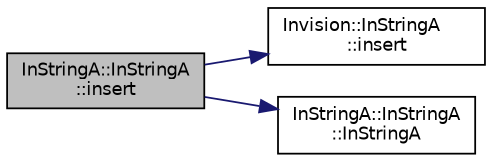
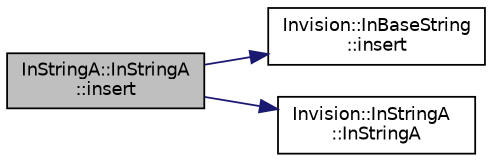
node "Invision::InStringA ::insert": label "Invision::InStringA ::insert" -> "Invision::InBaseString ::insert"
node "InStringA::InStringA ::InStringA": label "InStringA::InStringA ::InStringA" -> "Invision::InStringA ::InStringA"
